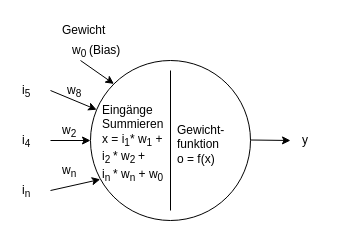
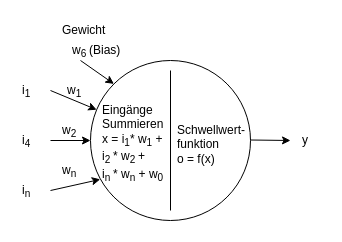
node "w0 (Bias)": label "w0 (Bias)" -> "w6 (Bias)"
node "i5": label "i5" -> "i1"
node "w8": label "w8" -> "w1"
node "Gewicht- funktion o = f(x)": label "Gewicht- funktion o = f(x)" -> "Schwellwert- funktion o = f(x)"
